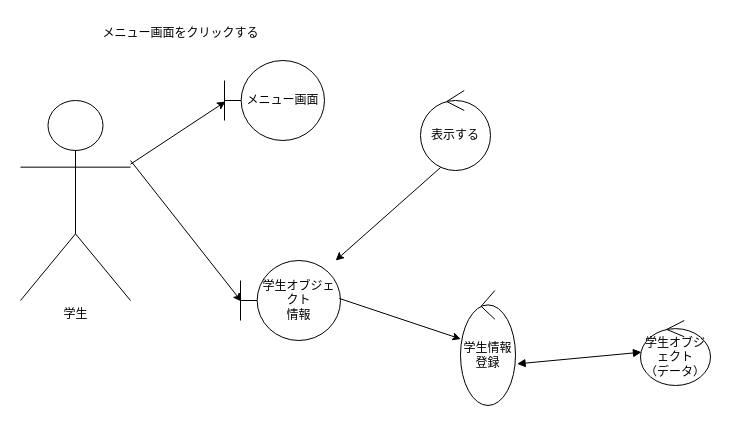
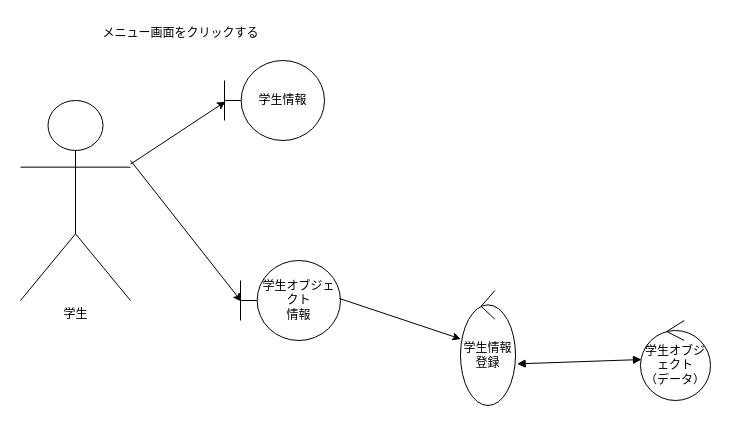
node "メニュー画面": label "メニュー画面" -> "学生情報"
node "表示する": removed
edge "表示する" -> "学生オブジェクト 情報": removed
node "学生オブジェクト （データ）": size 70x65 -> 70x80
